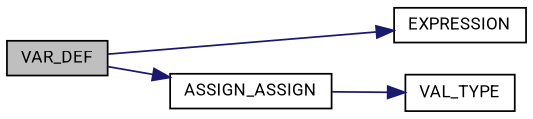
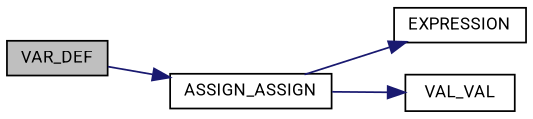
edge "VAR_DEF" -> "EXPRESSION": now "ASSIGN_ASSIGN" -> "EXPRESSION"
node "VAL_TYPE": label "VAL_TYPE" -> "VAL_VAL"
